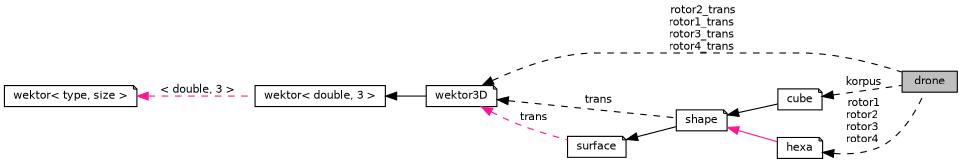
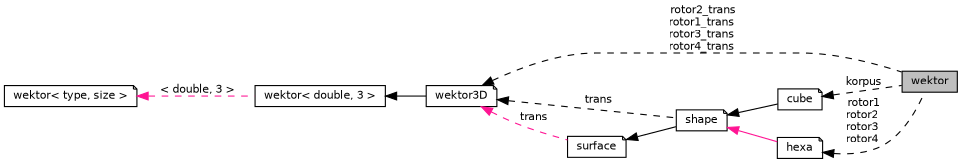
node "drone": label "drone" -> "wektor"
